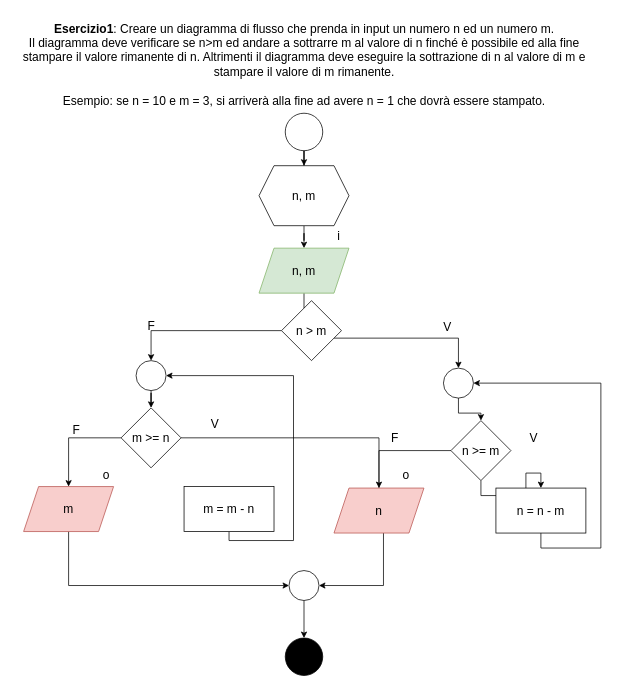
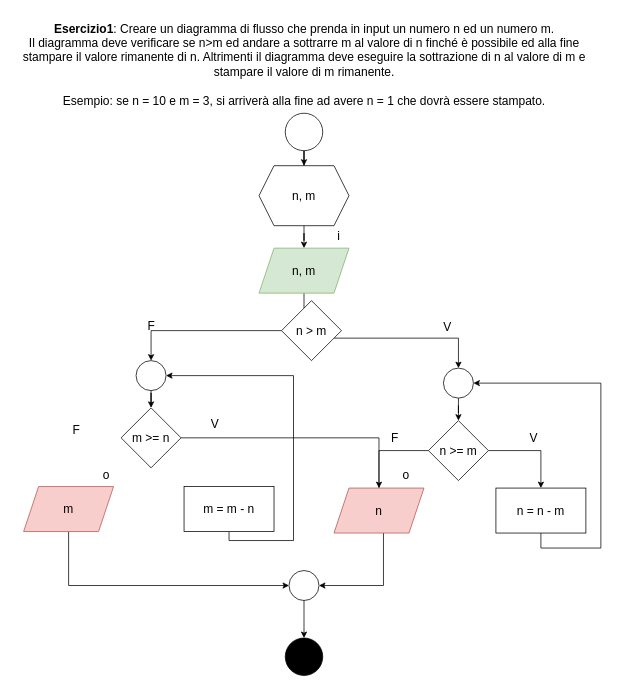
node "n >= m": moved (481, 450) -> (459, 450)
edge "m >= n" -> "m": removed
